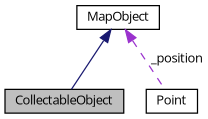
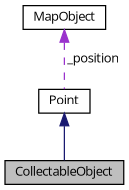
edge "CollectableObject" -> "MapObject": now "CollectableObject" -> "Point"
